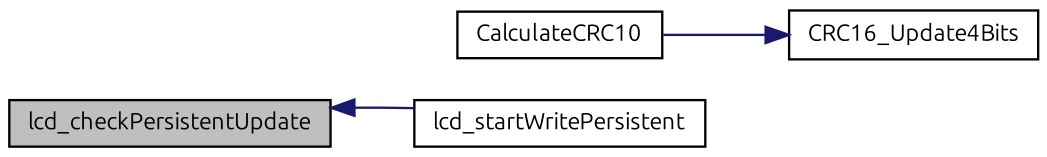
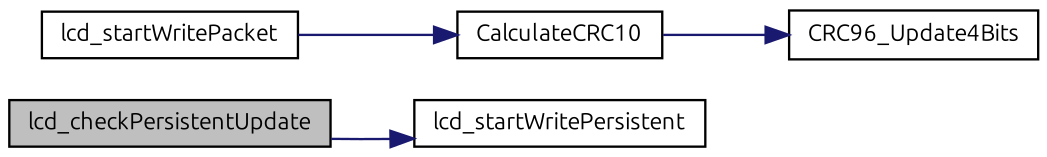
node "lcd_startWritePacket": added
node "CRC16_Update4Bits": label "CRC16_Update4Bits" -> "CRC96_Update4Bits"
edge "lcd_startWritePersistent" -> "lcd_checkPersistentUpdate": reversed
